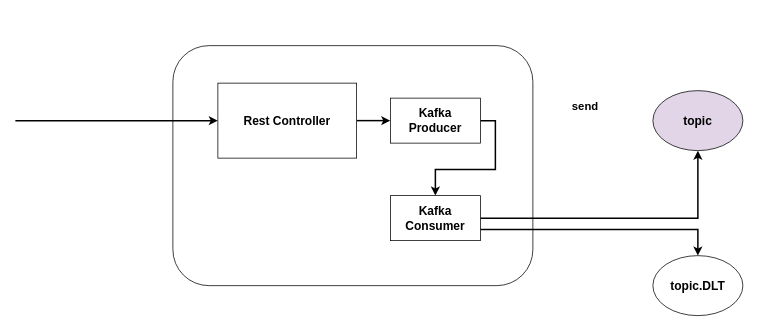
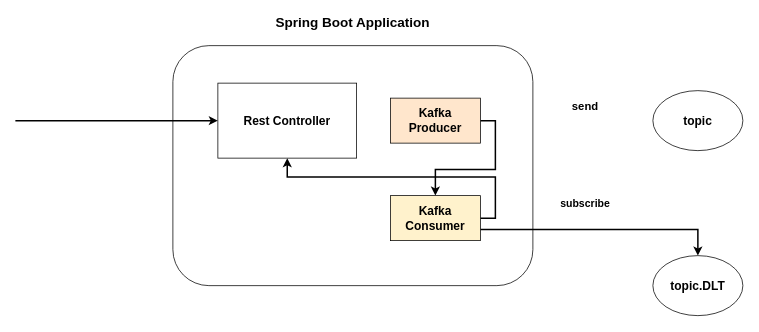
node "Spring Boot Application": added
edge "Rest Controller" -> "Kafka Producer": removed
node "Kafka Producer": fillcolor #ffffff -> #ffe6cc
node "topic": fillcolor #e1d5e7 -> #ffffff
node "subscribe": added
node "Kafka Consumer": fillcolor #ffffff -> #fff2cc
edge "Kafka Consumer" -> "topic": now "Kafka Consumer" -> "Rest Controller"
